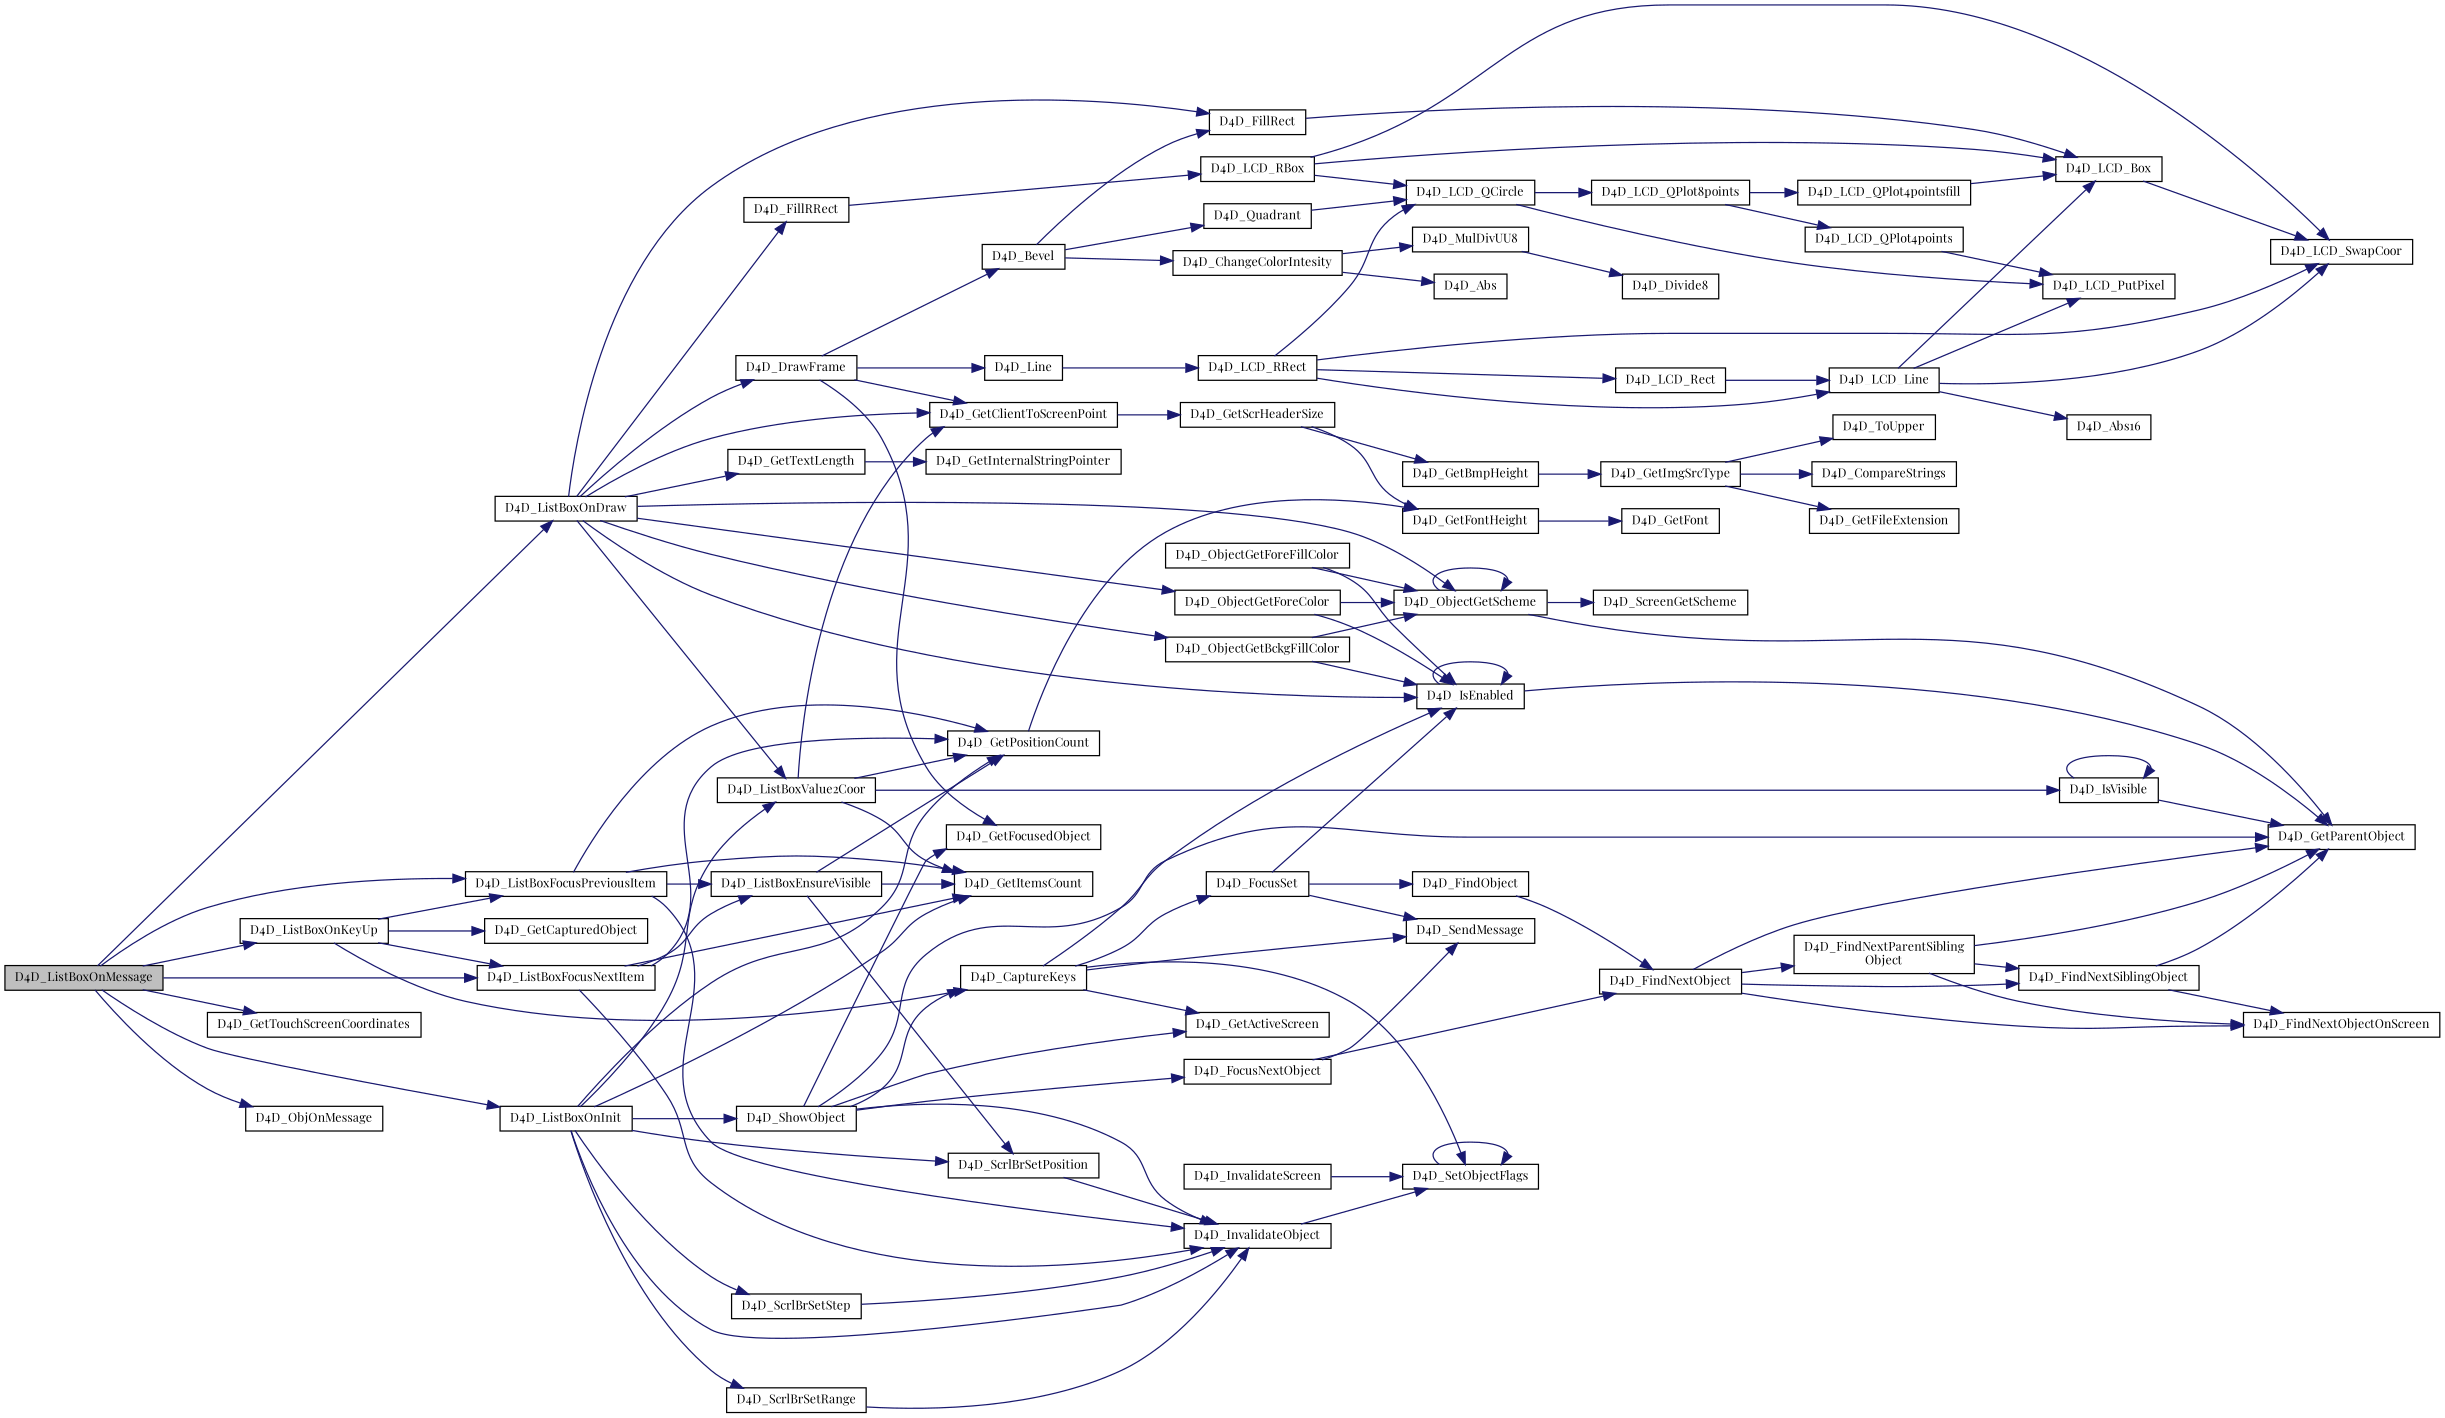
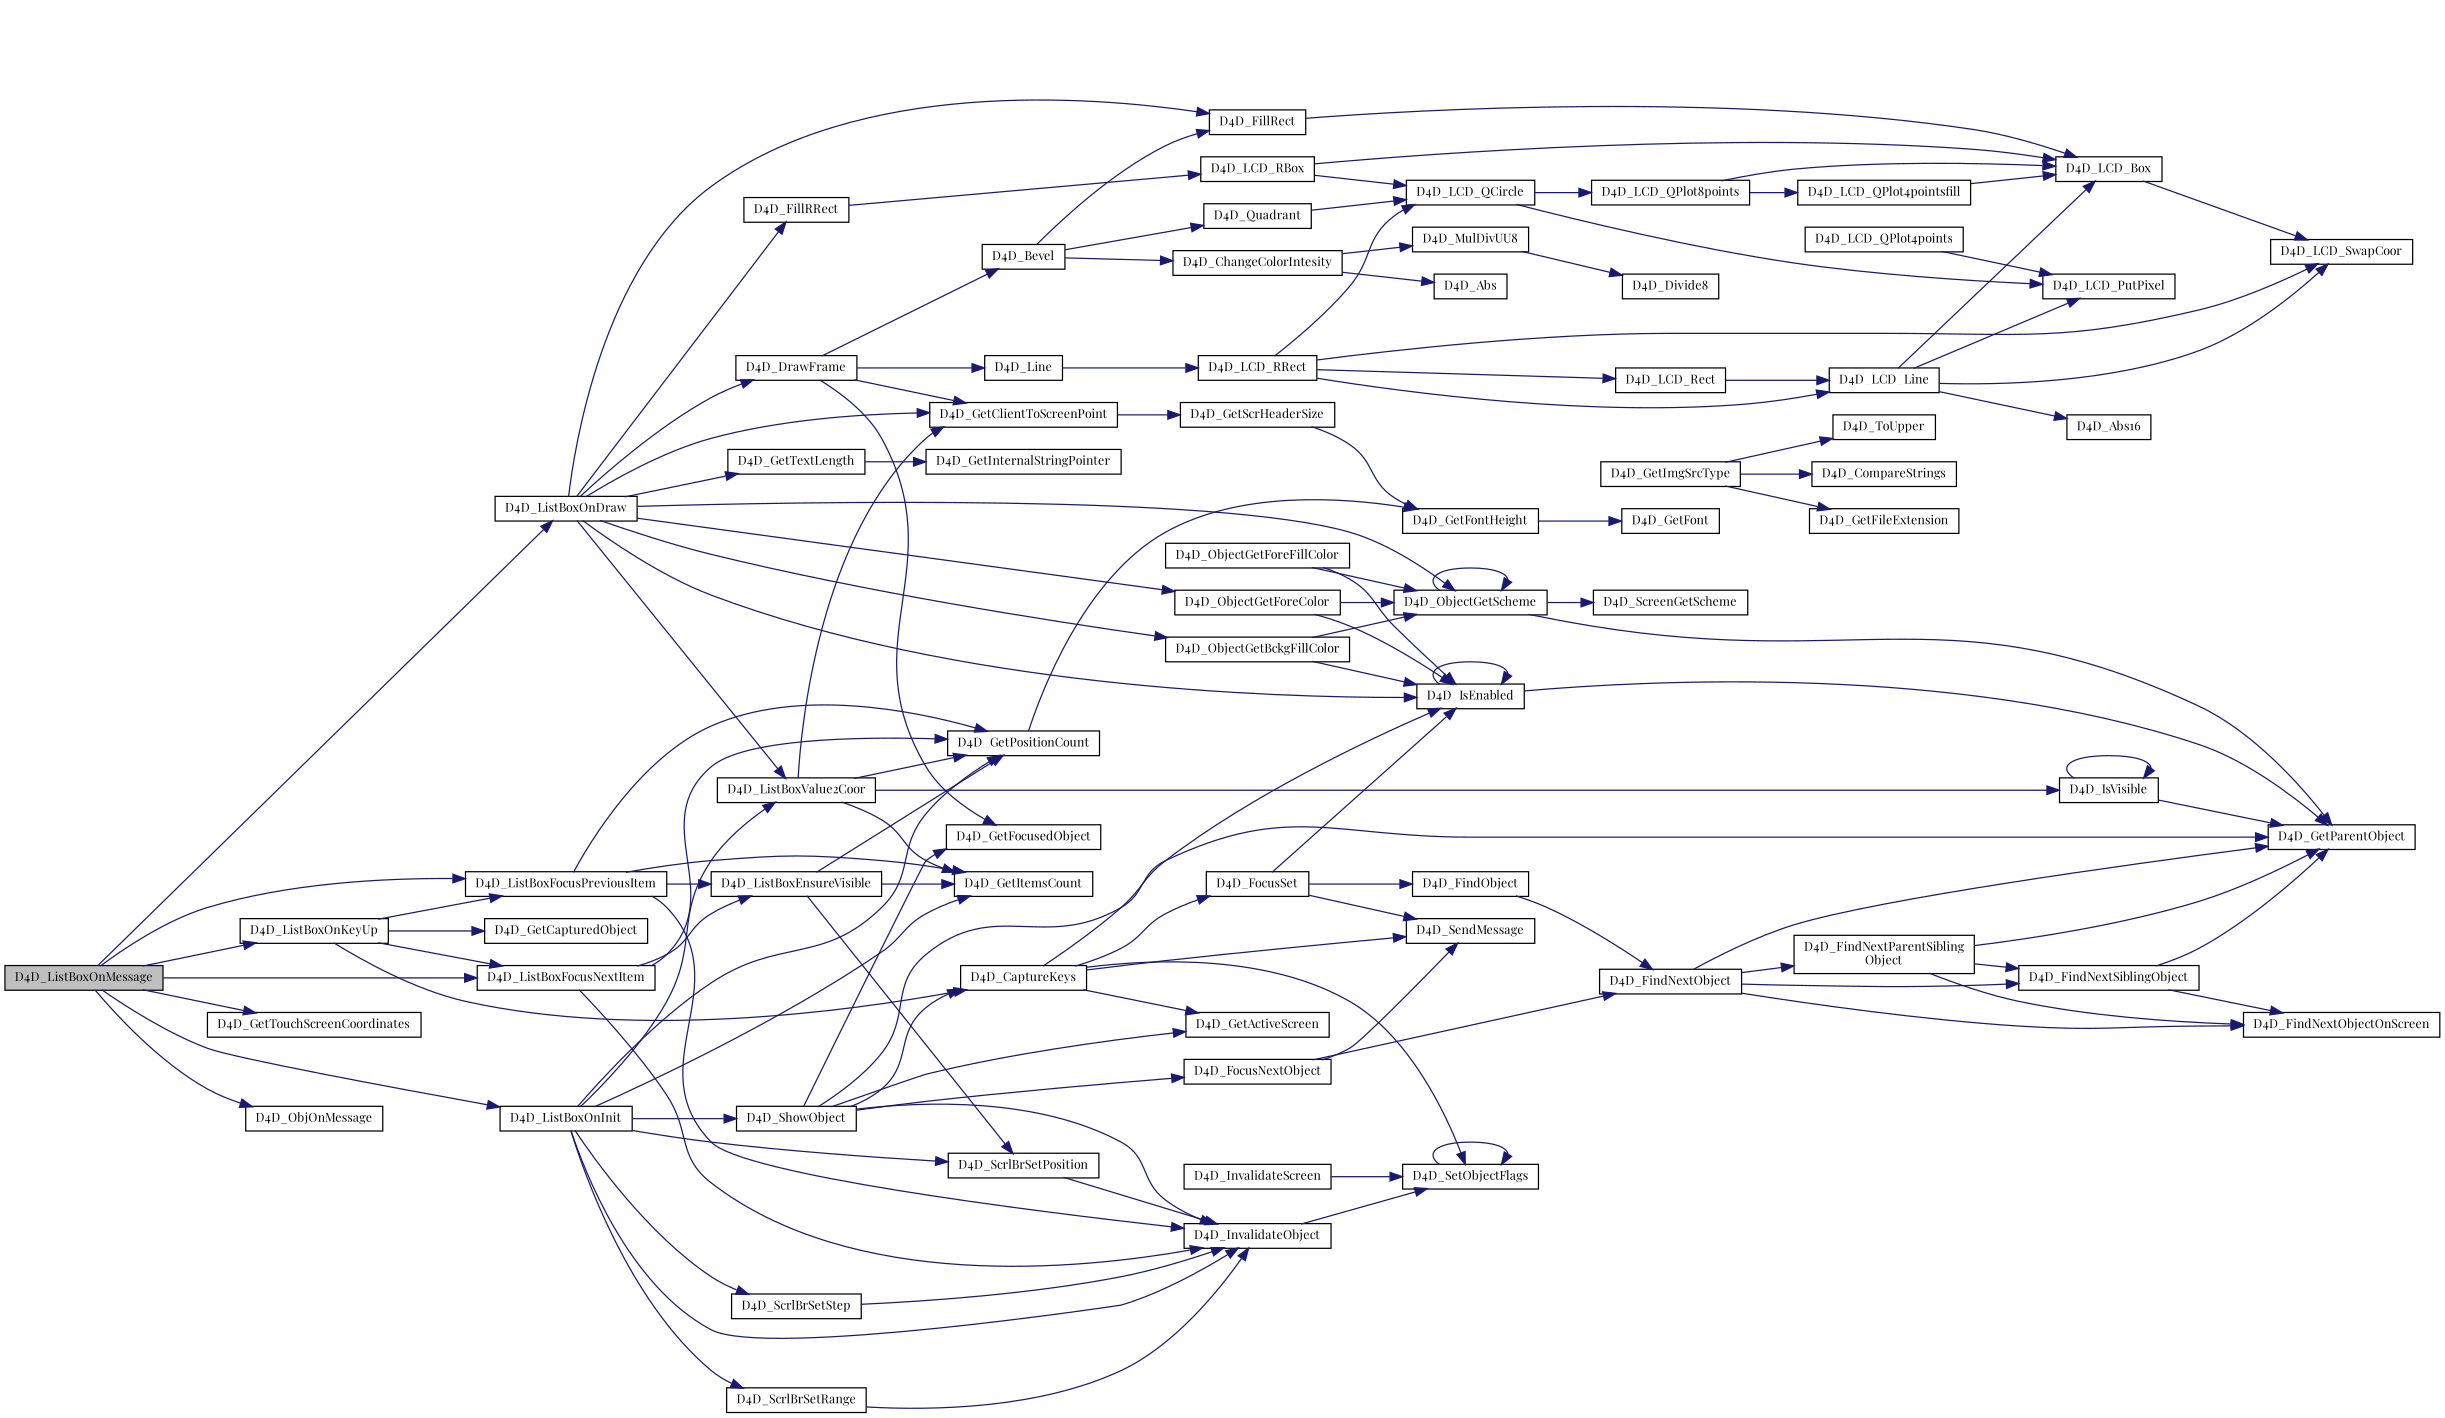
edge "D4D_LCD_RBox" -> "D4D_LCD_SwapCoor": removed
edge "D4D_LCD_QPlot8points" -> "D4D_LCD_QPlot4points": now "D4D_LCD_QPlot8points" -> "D4D_LCD_Box"
node "D4D_GetBmpHeight": removed
edge "D4D_ListBoxFocusNextItem" -> "D4D_GetItemsCount": removed
